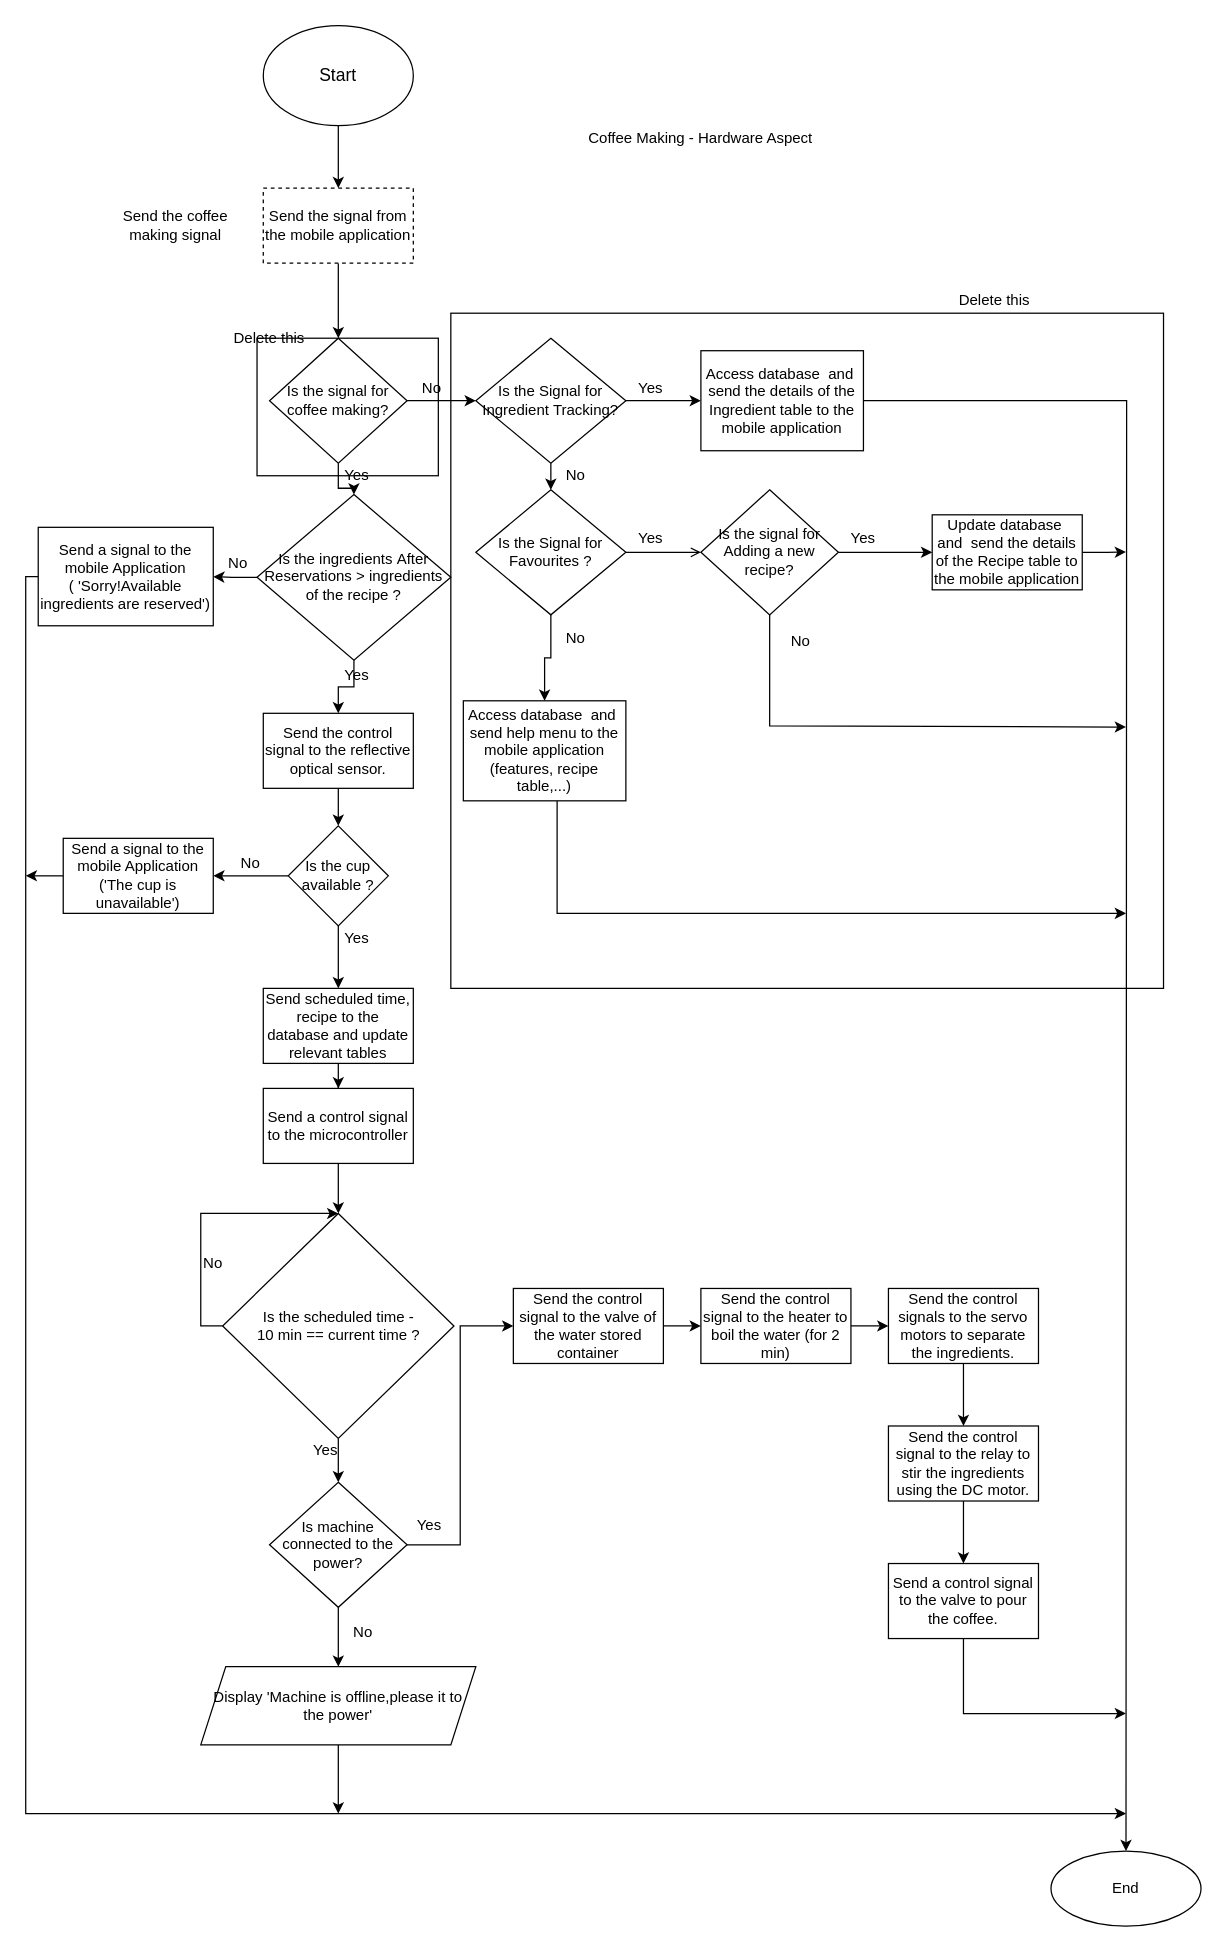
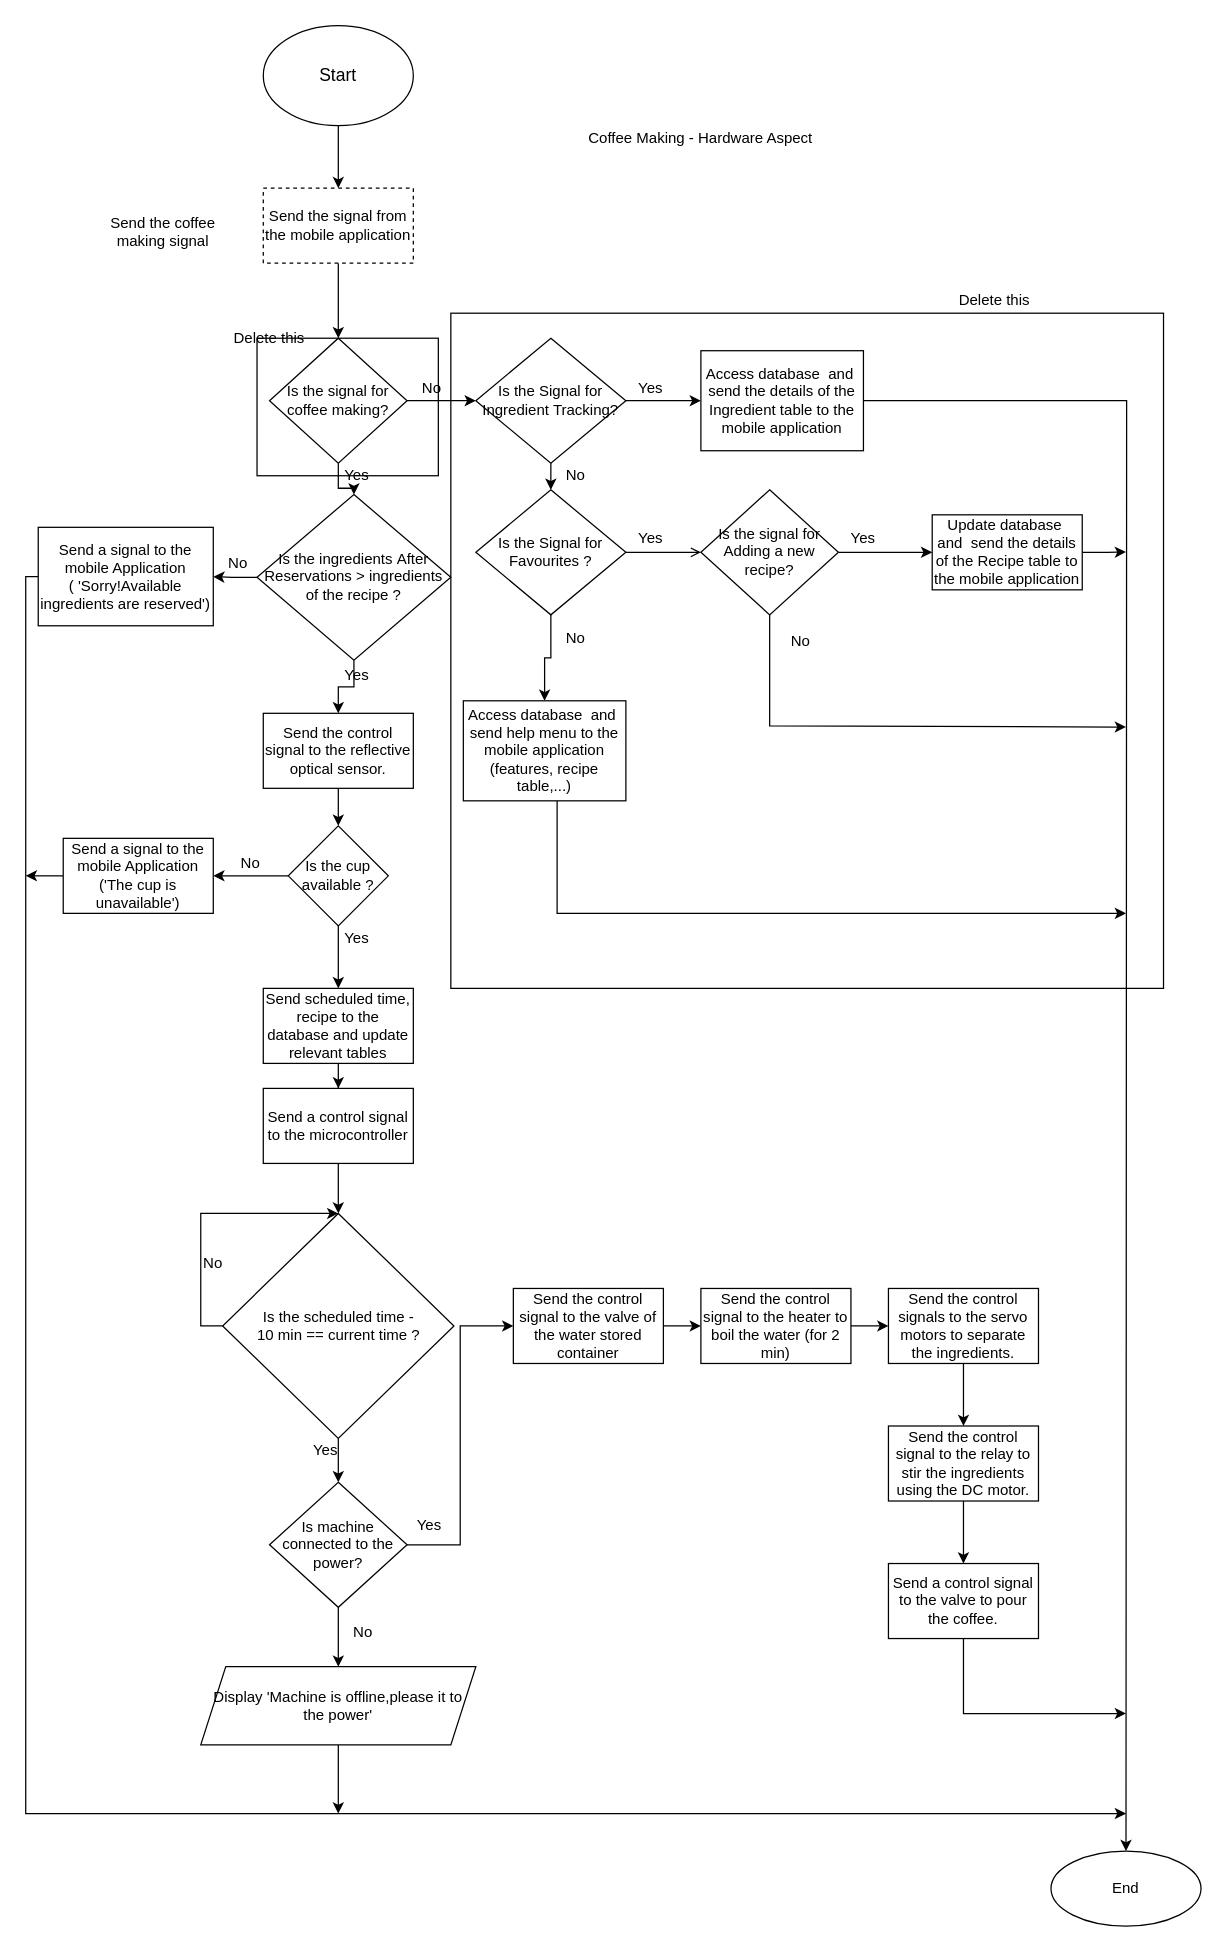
node "Send the coffee making signal": moved (176, 226) -> (163, 232)
